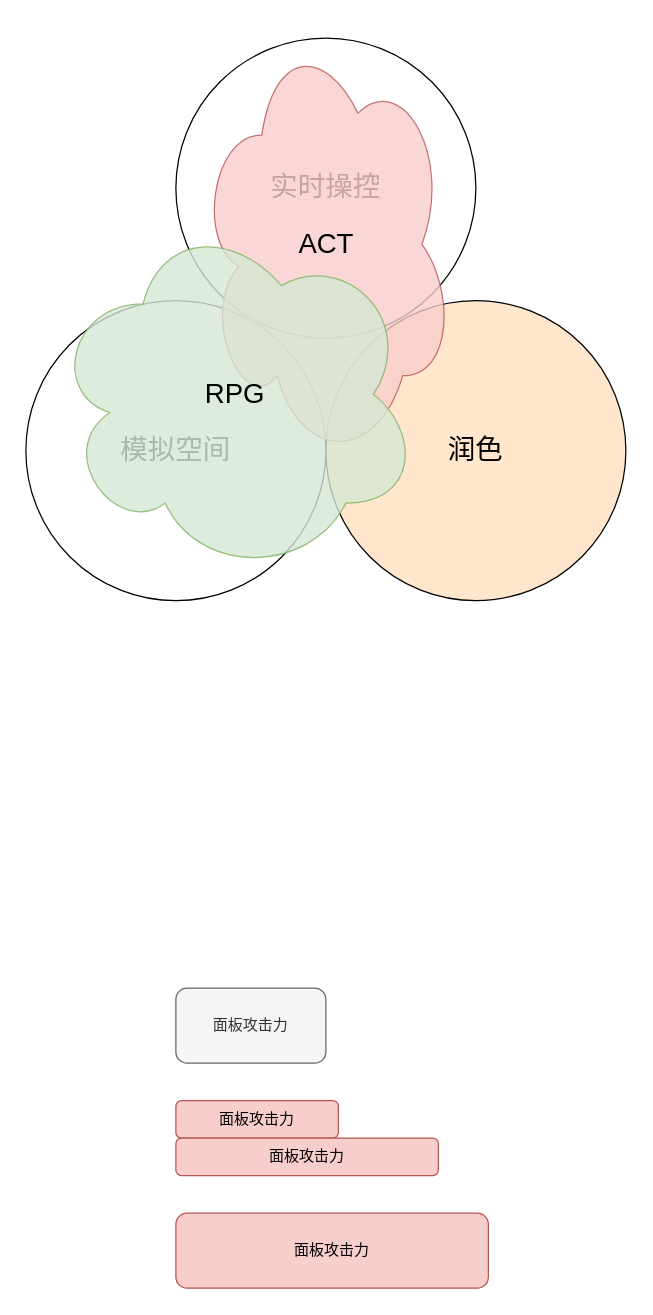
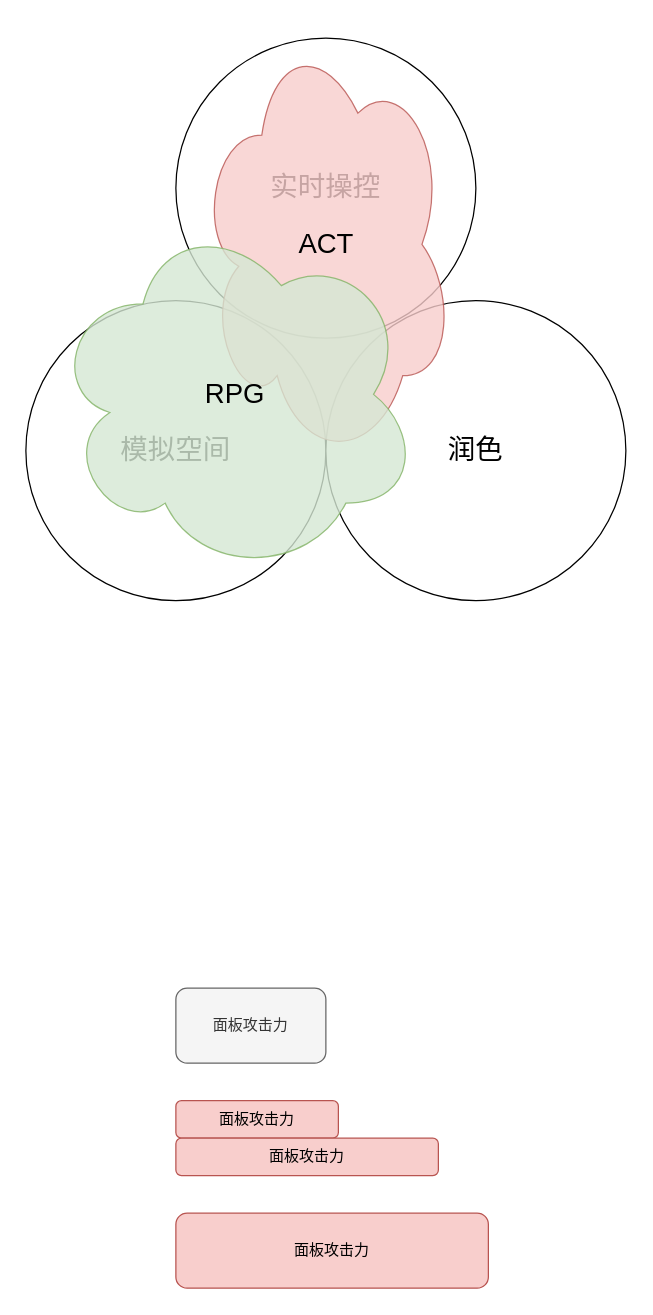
node "润色": fillcolor #ffe6cc -> #ffffff
